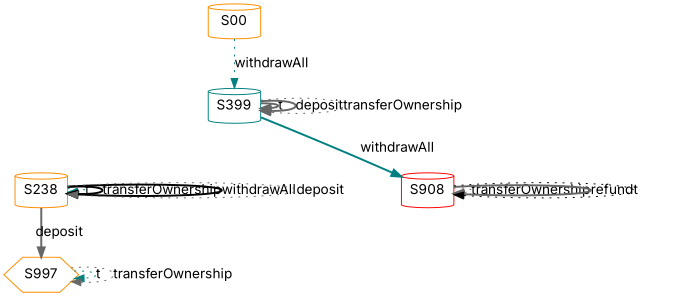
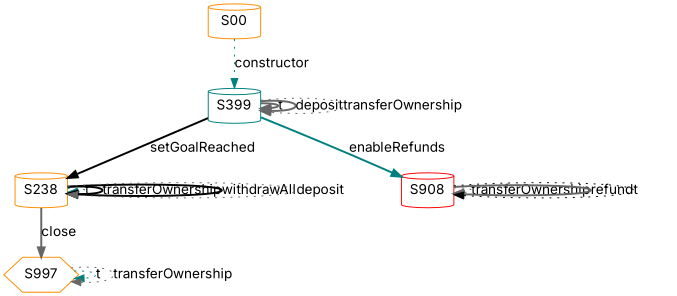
edge "S00" -> "S399": label "withdrawAll" -> "constructor"
edge "S399" -> "S238": added, label "setGoalReached"
edge "S399" -> "S908": label "withdrawAll" -> "enableRefunds"
edge "S238" -> "S997": label "deposit" -> "close"
